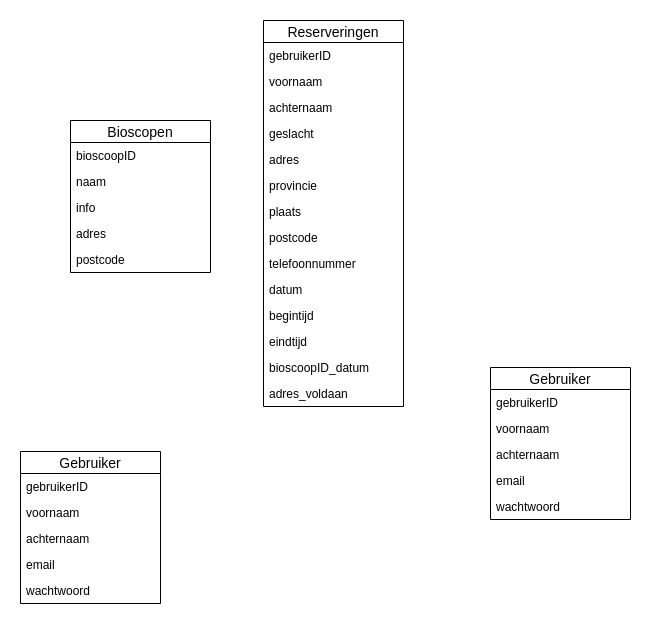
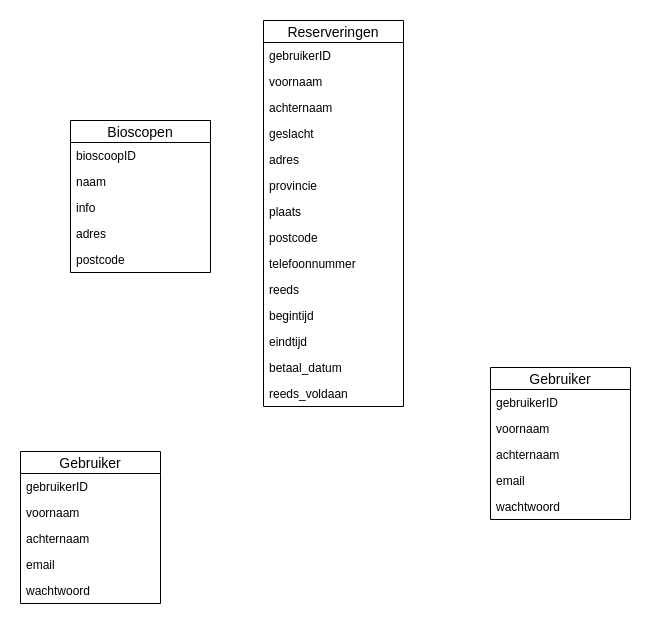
node "datum": label "datum" -> "reeds"
node "bioscoopID_datum": label "bioscoopID_datum" -> "betaal_datum"
node "adres_voldaan": label "adres_voldaan" -> "reeds_voldaan"
